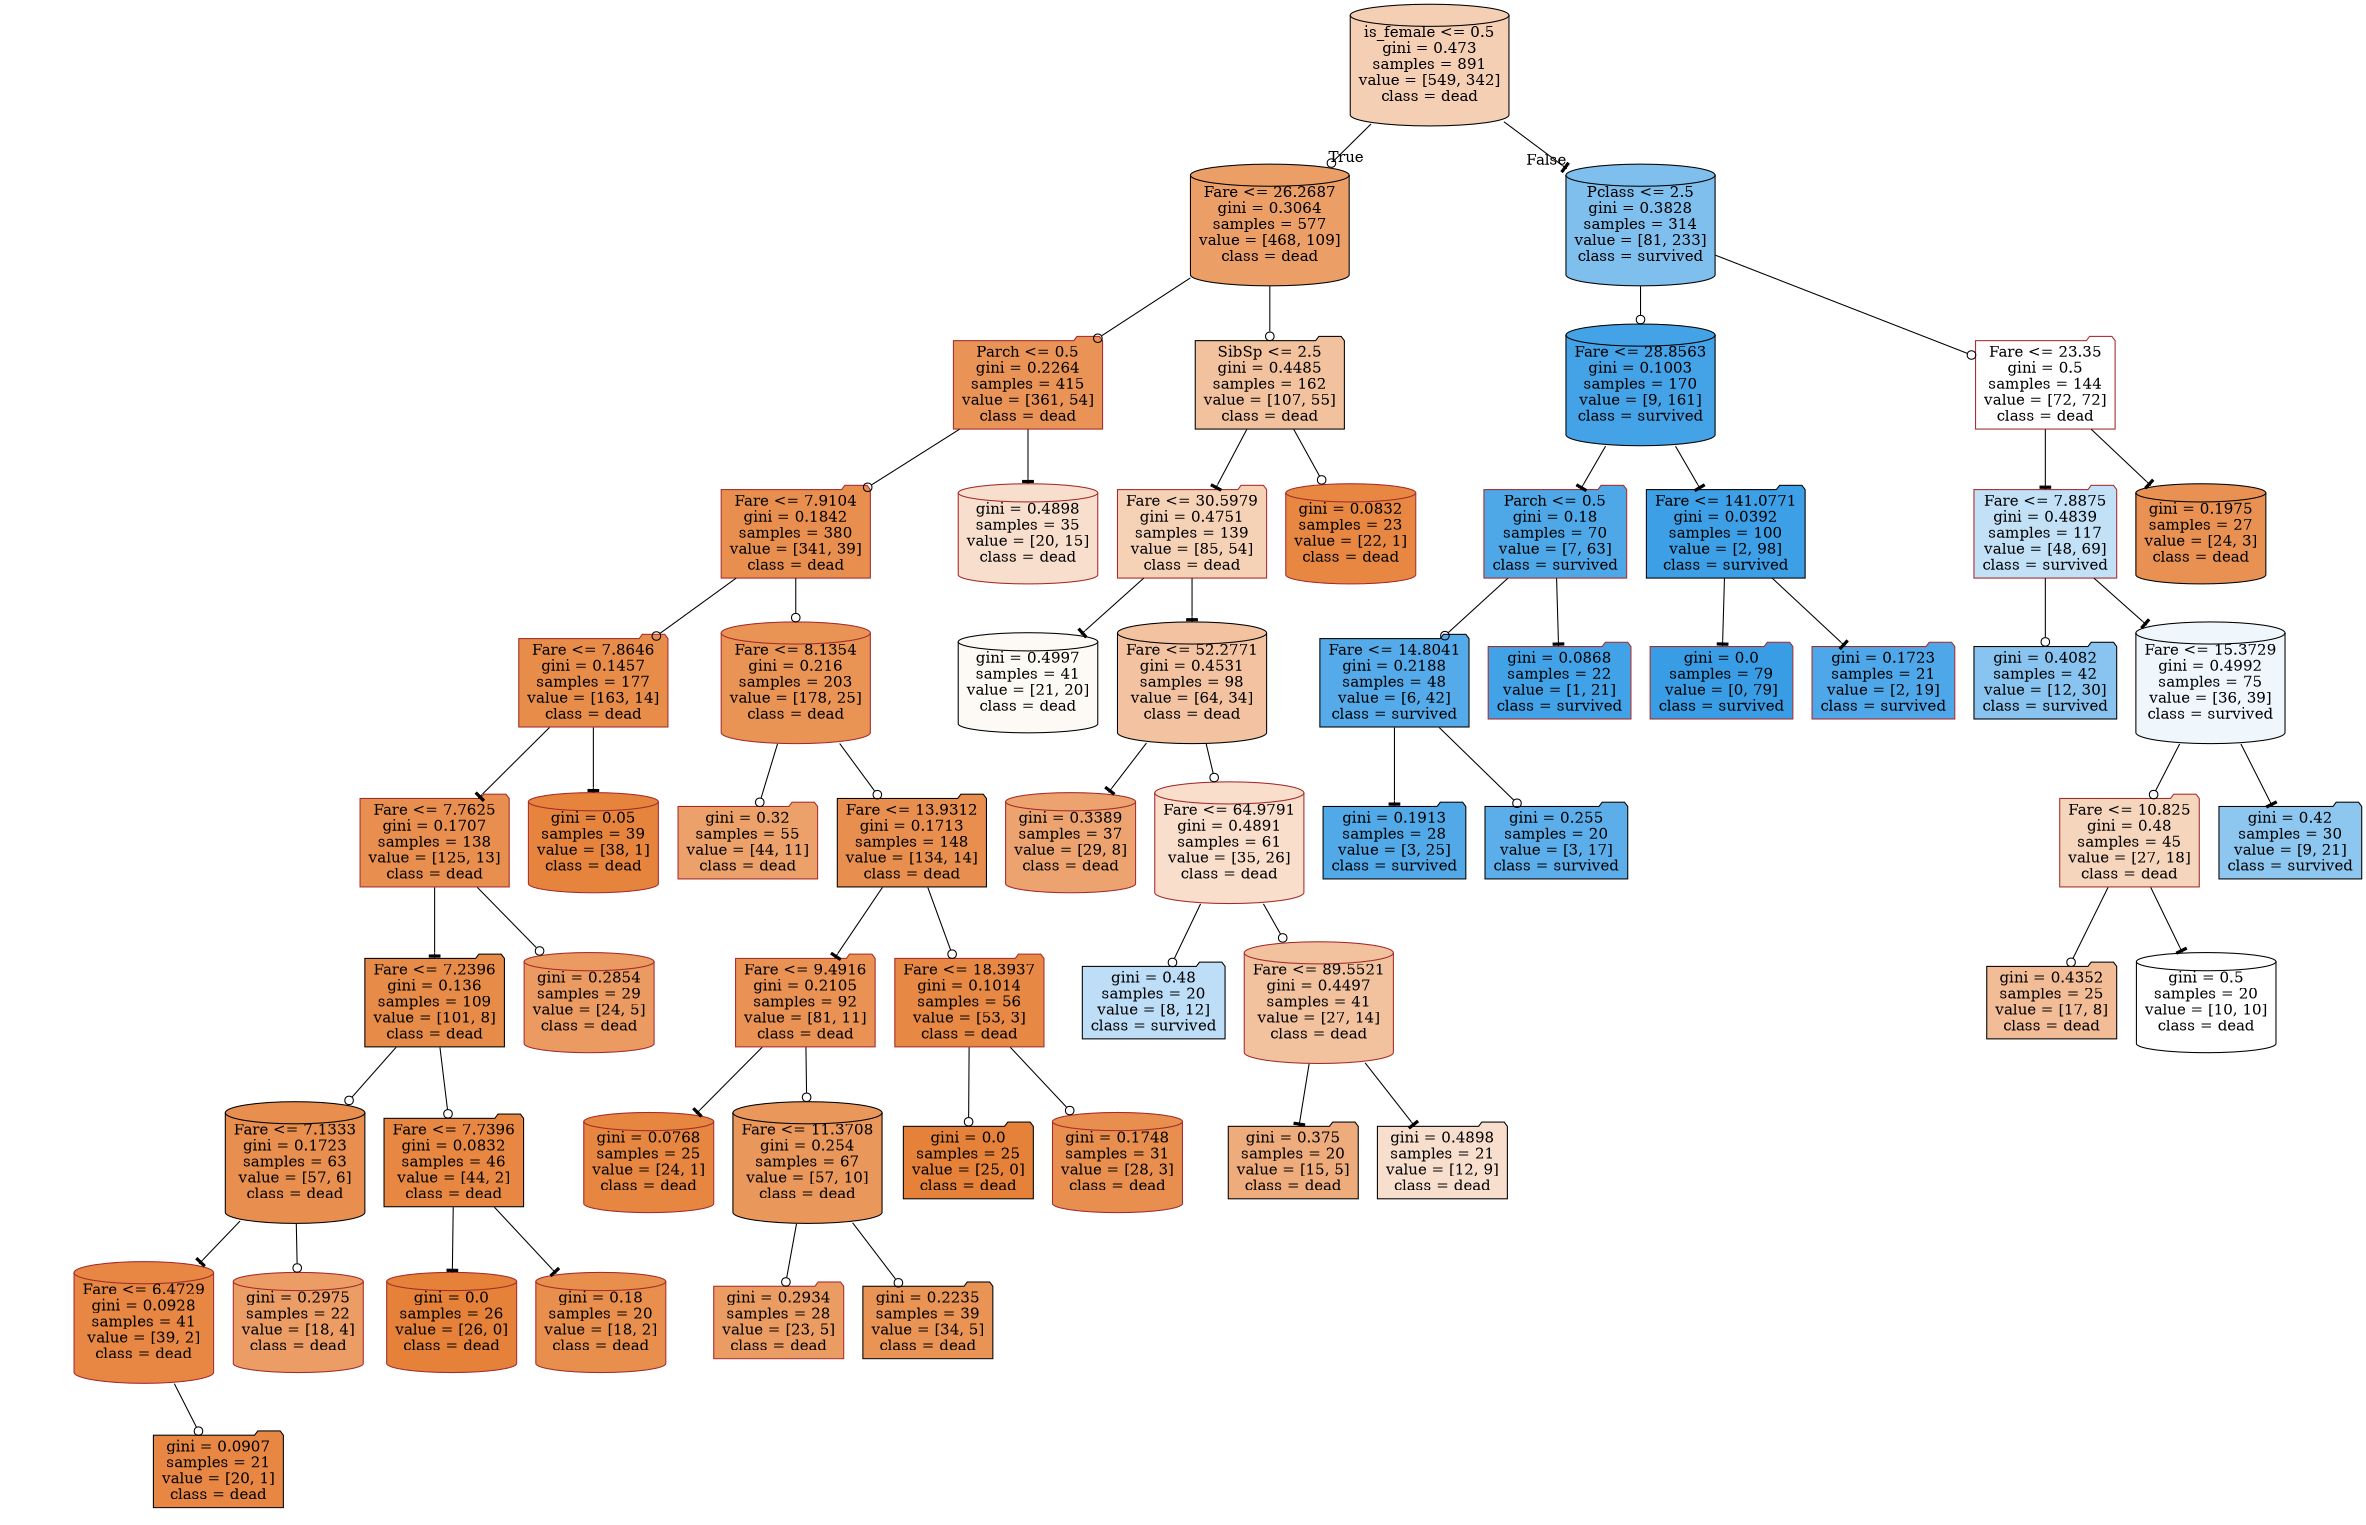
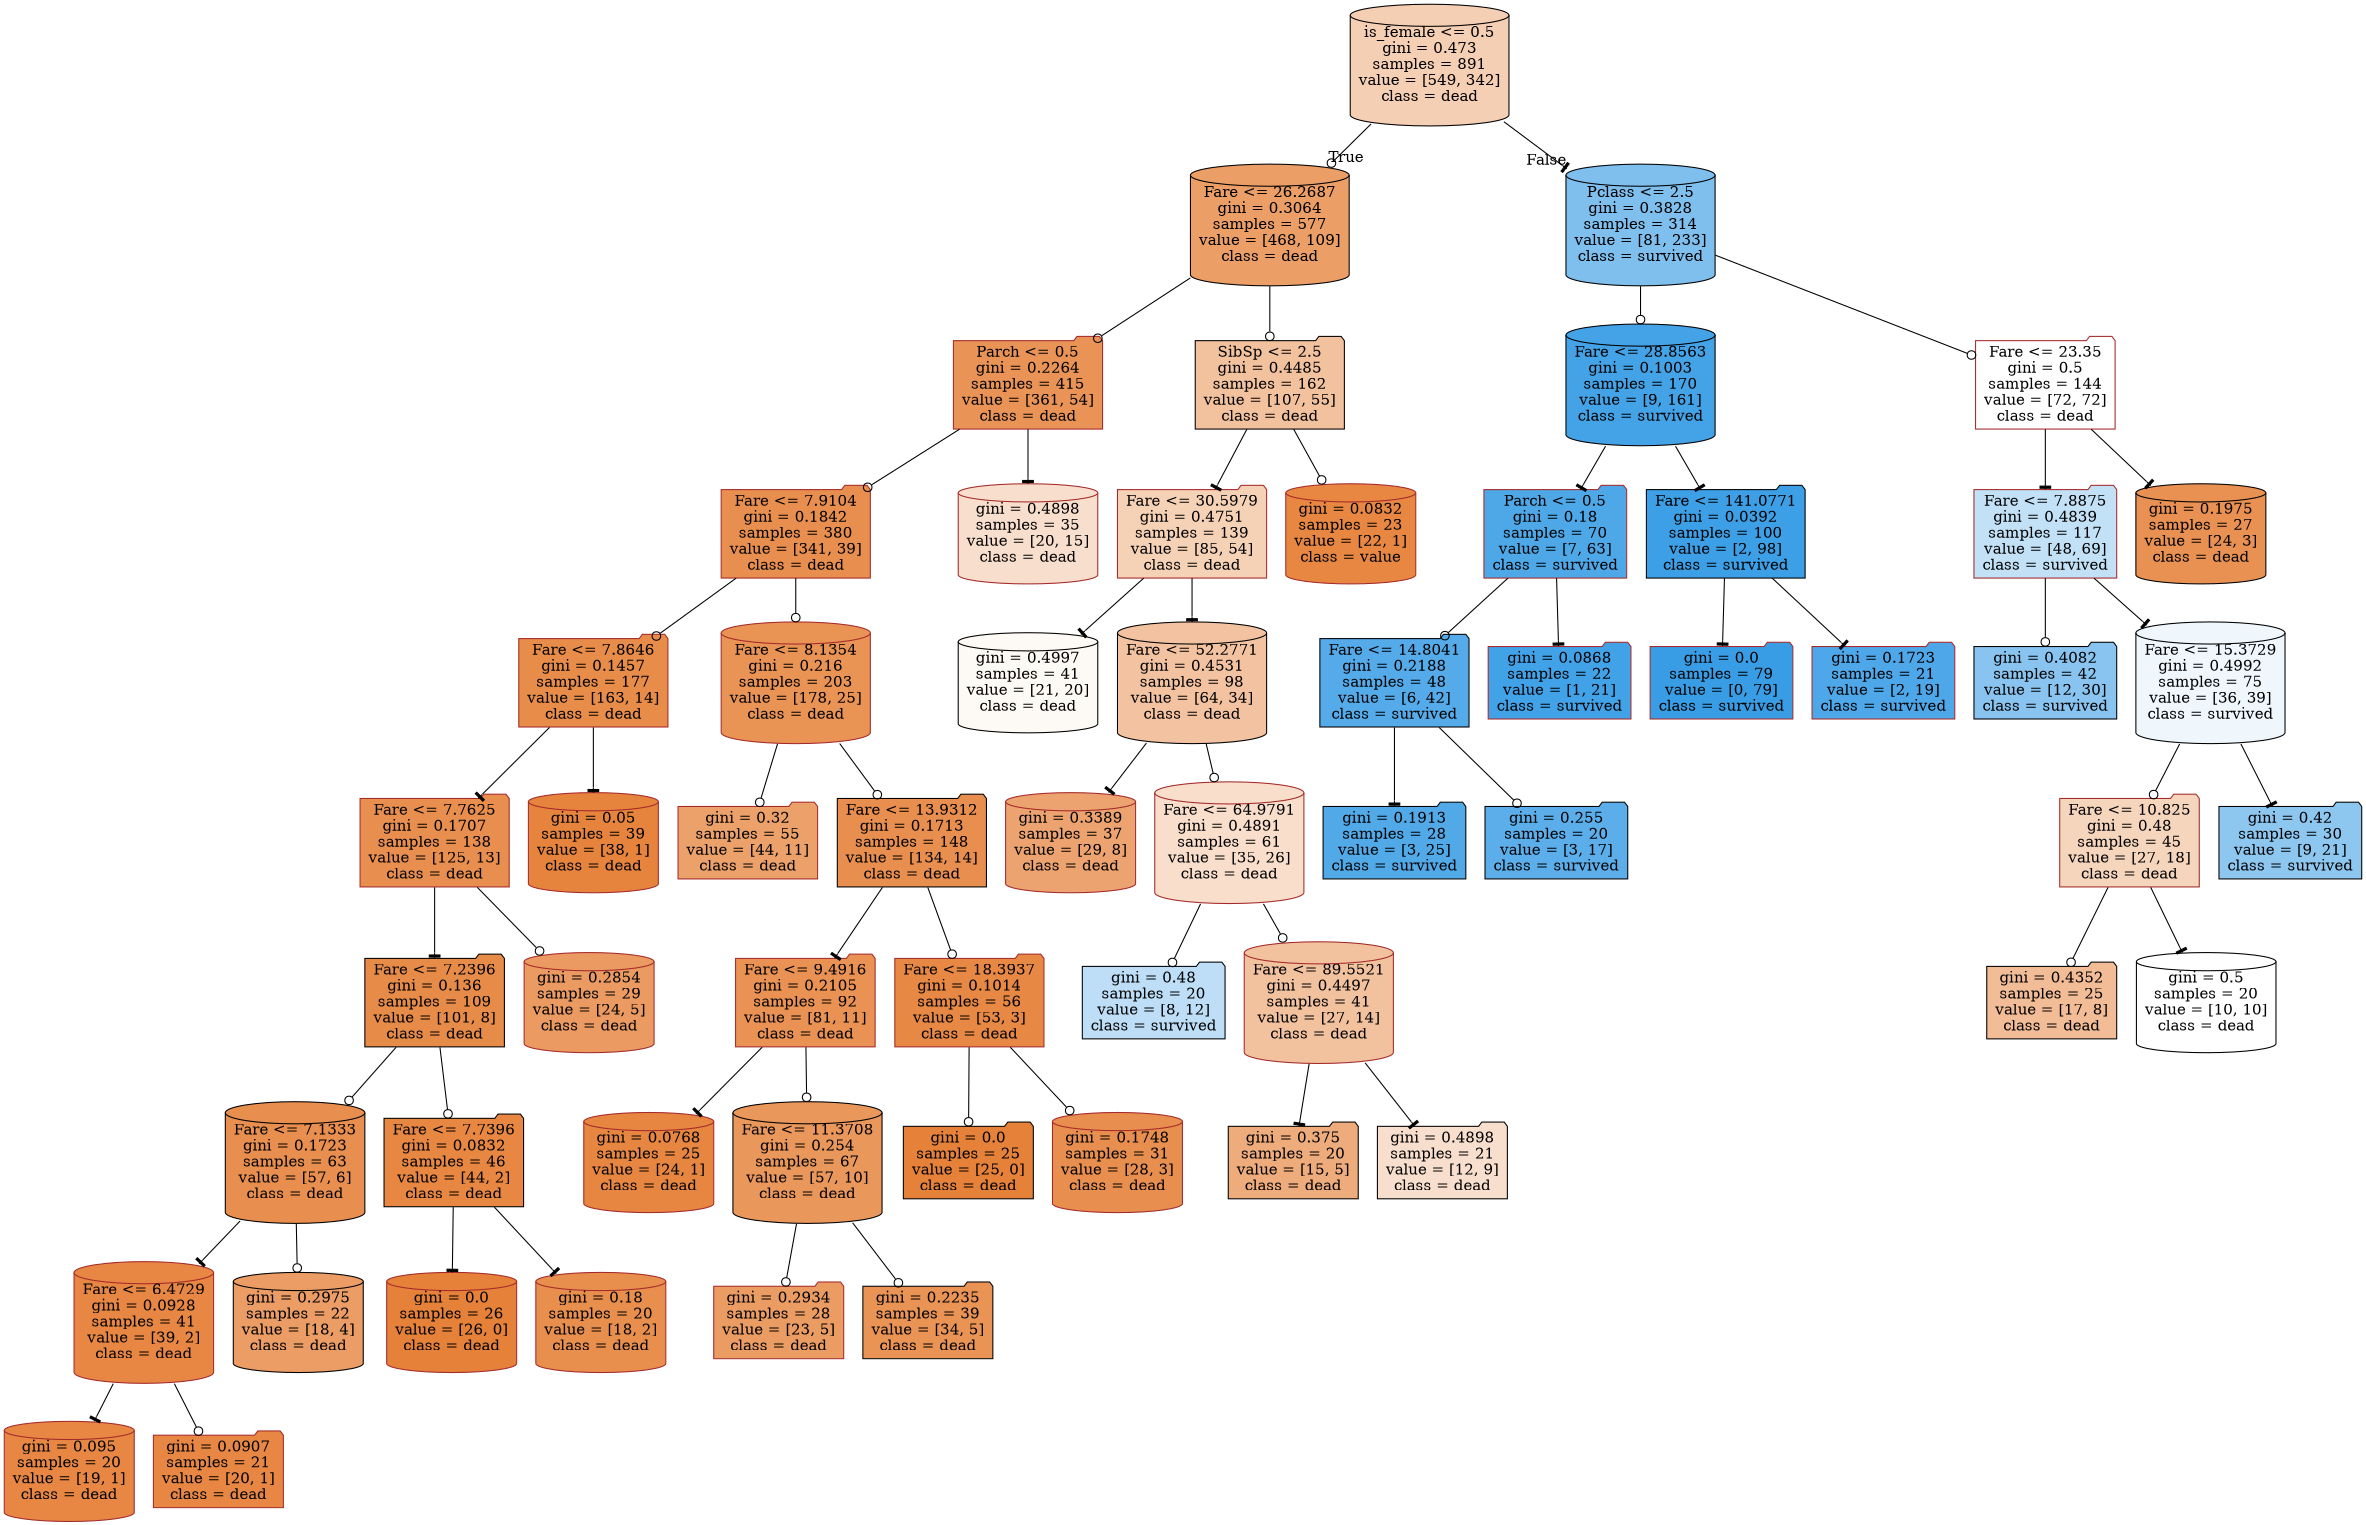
node "gini = 0.0832 samples = 23 value = [22, 1] class = dead": label "gini = 0.0832 samples = 23 value = [22, 1] class = dead" -> "gini = 0.0832 samples = 23 value = [22, 1] class = value"
node "gini = 0.2975 samples = 22 value = [18, 4] class = dead": color brown -> black
node "gini = 0.095 samples = 20 value = [19, 1] class = dead": added
node "gini = 0.0907 samples = 21 value = [20, 1] class = dead": color black -> brown
